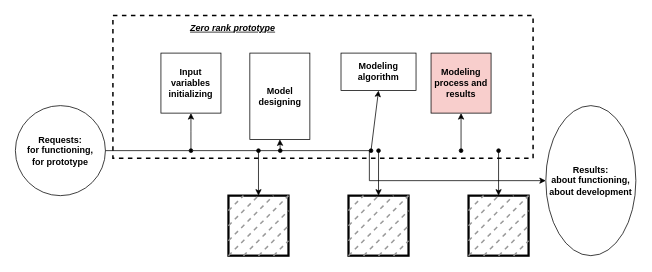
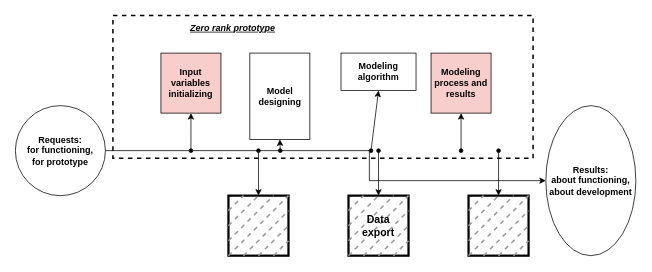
node "Input variables initializing": fillcolor #ffffff -> #f8cecc
node "Data export": added
